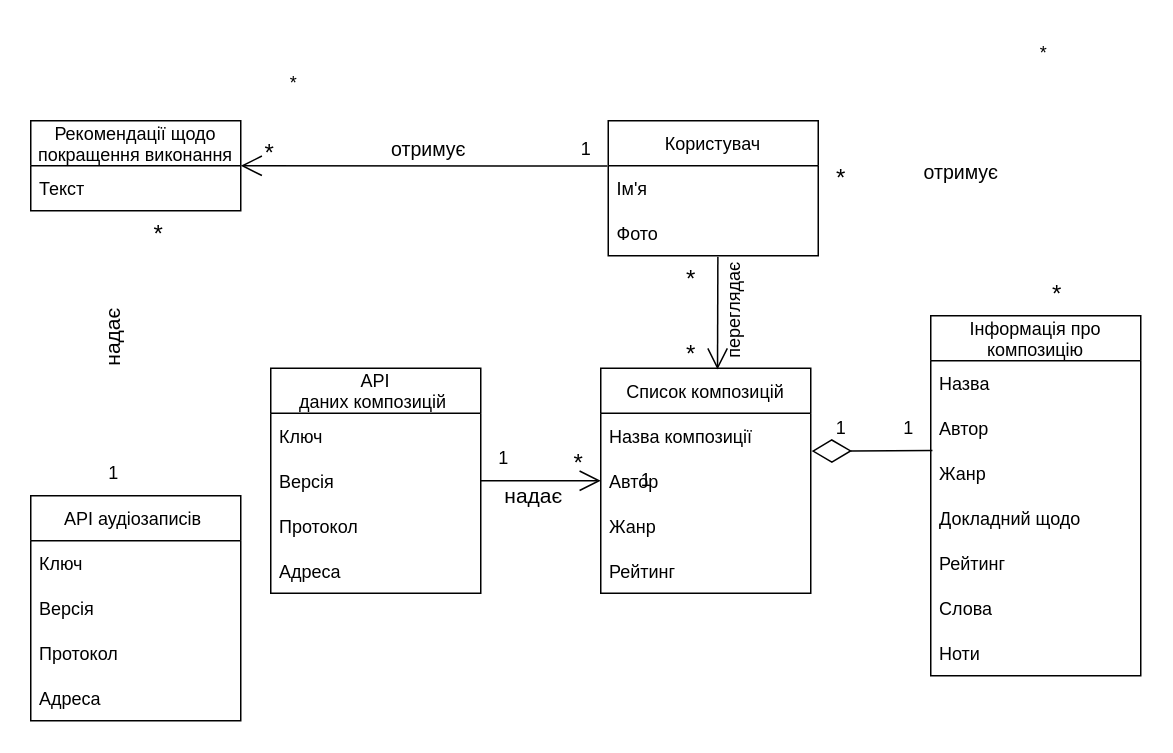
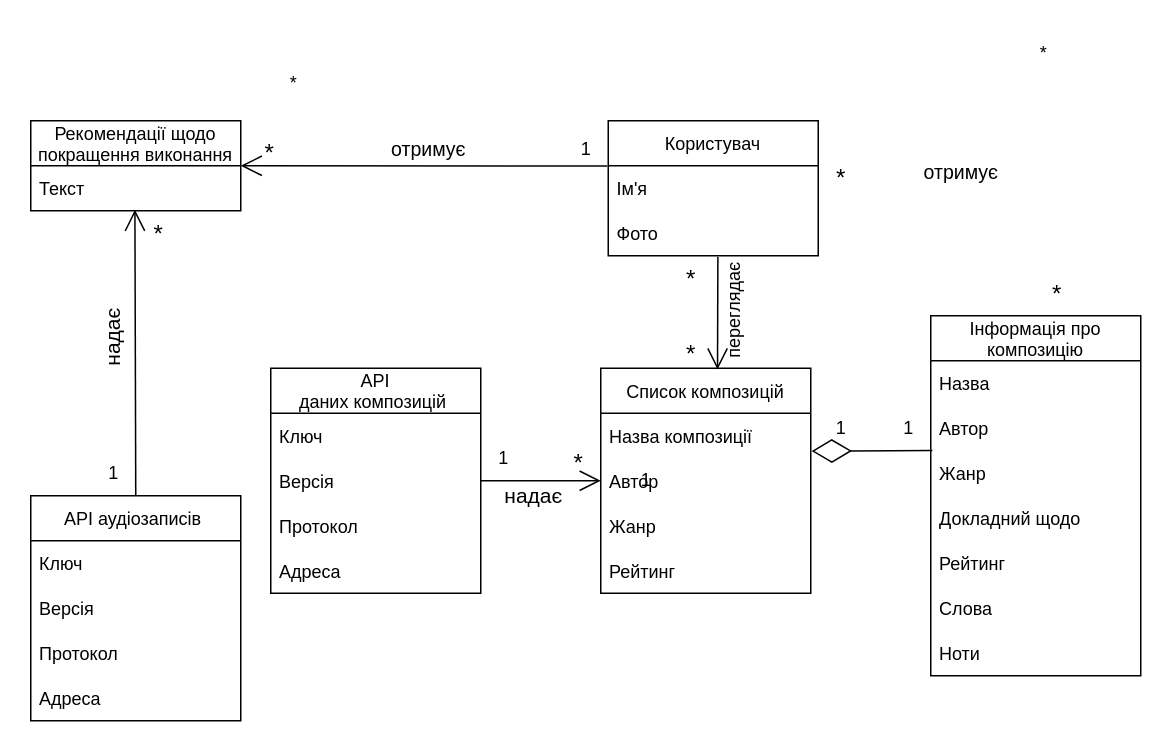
edge "API аудіозаписів" -> "Текст": added
